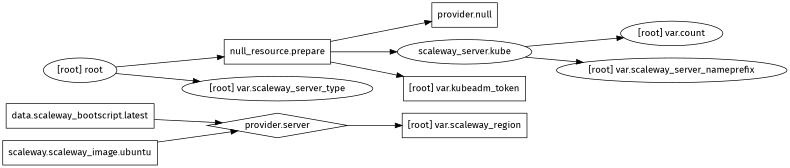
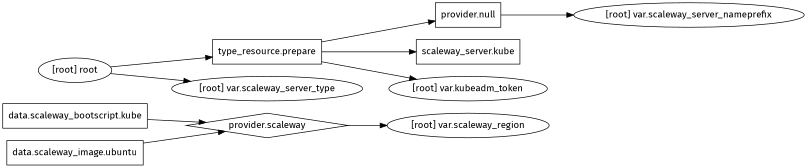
node "[root] var.count": removed
node "null_resource.prepare": label "null_resource.prepare" -> "type_resource.prepare"
node "scaleway_server.kube": shape ellipse -> box
edge "scaleway_server.kube" -> "[root] var.scaleway_server_nameprefix": now "provider.null" -> "[root] var.scaleway_server_nameprefix"
node "[root] var.kubeadm_token": shape box -> ellipse
node "data.scaleway_bootscript.latest": label "data.scaleway_bootscript.latest" -> "data.scaleway_bootscript.kube"
node "provider.server": label "provider.server" -> "provider.scaleway"
node "[root] var.scaleway_region": shape box -> ellipse
node "scaleway.scaleway_image.ubuntu": label "scaleway.scaleway_image.ubuntu" -> "data.scaleway_image.ubuntu"
